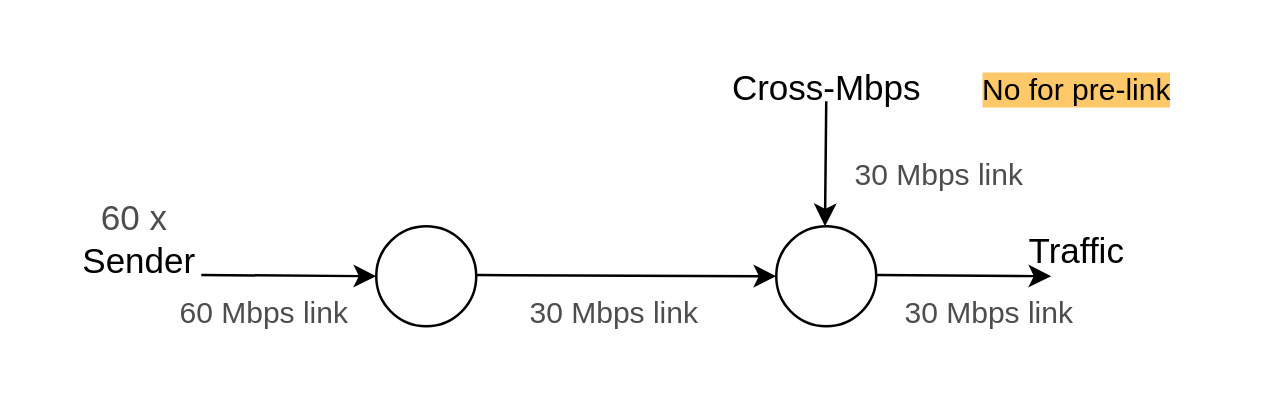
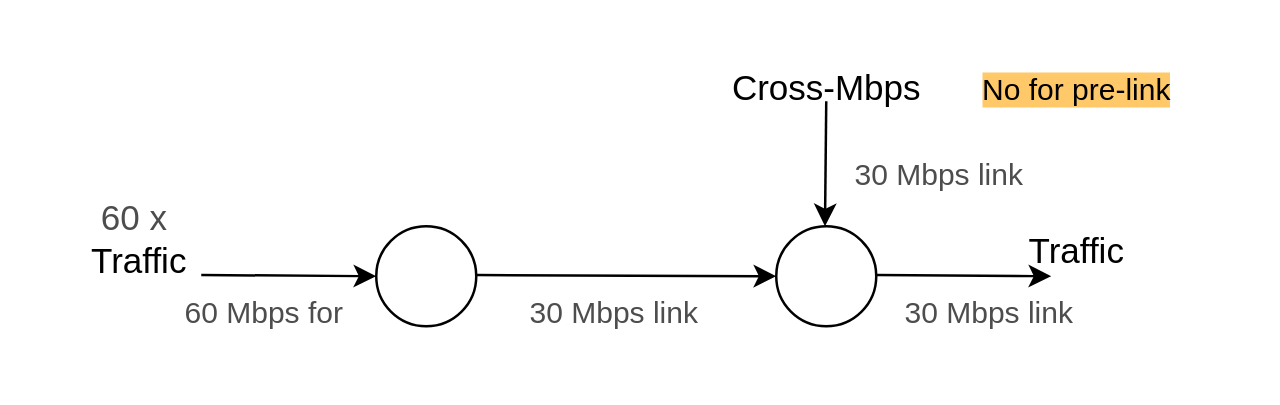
node "60 x Sender": label "60 x Sender" -> "60 x Traffic"
node "60 Mbps link": label "60 Mbps link" -> "60 Mbps for"
